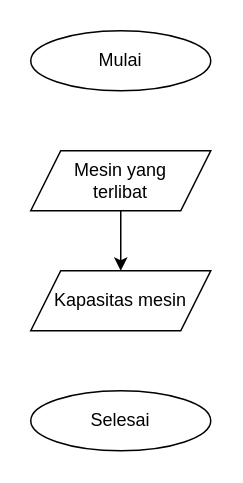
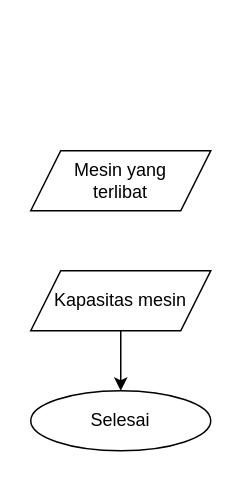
node "Mulai": removed
edge "Mesin yang terlibat" -> "Kapasitas mesin": removed
edge "Kapasitas mesin" -> "Selesai": added
